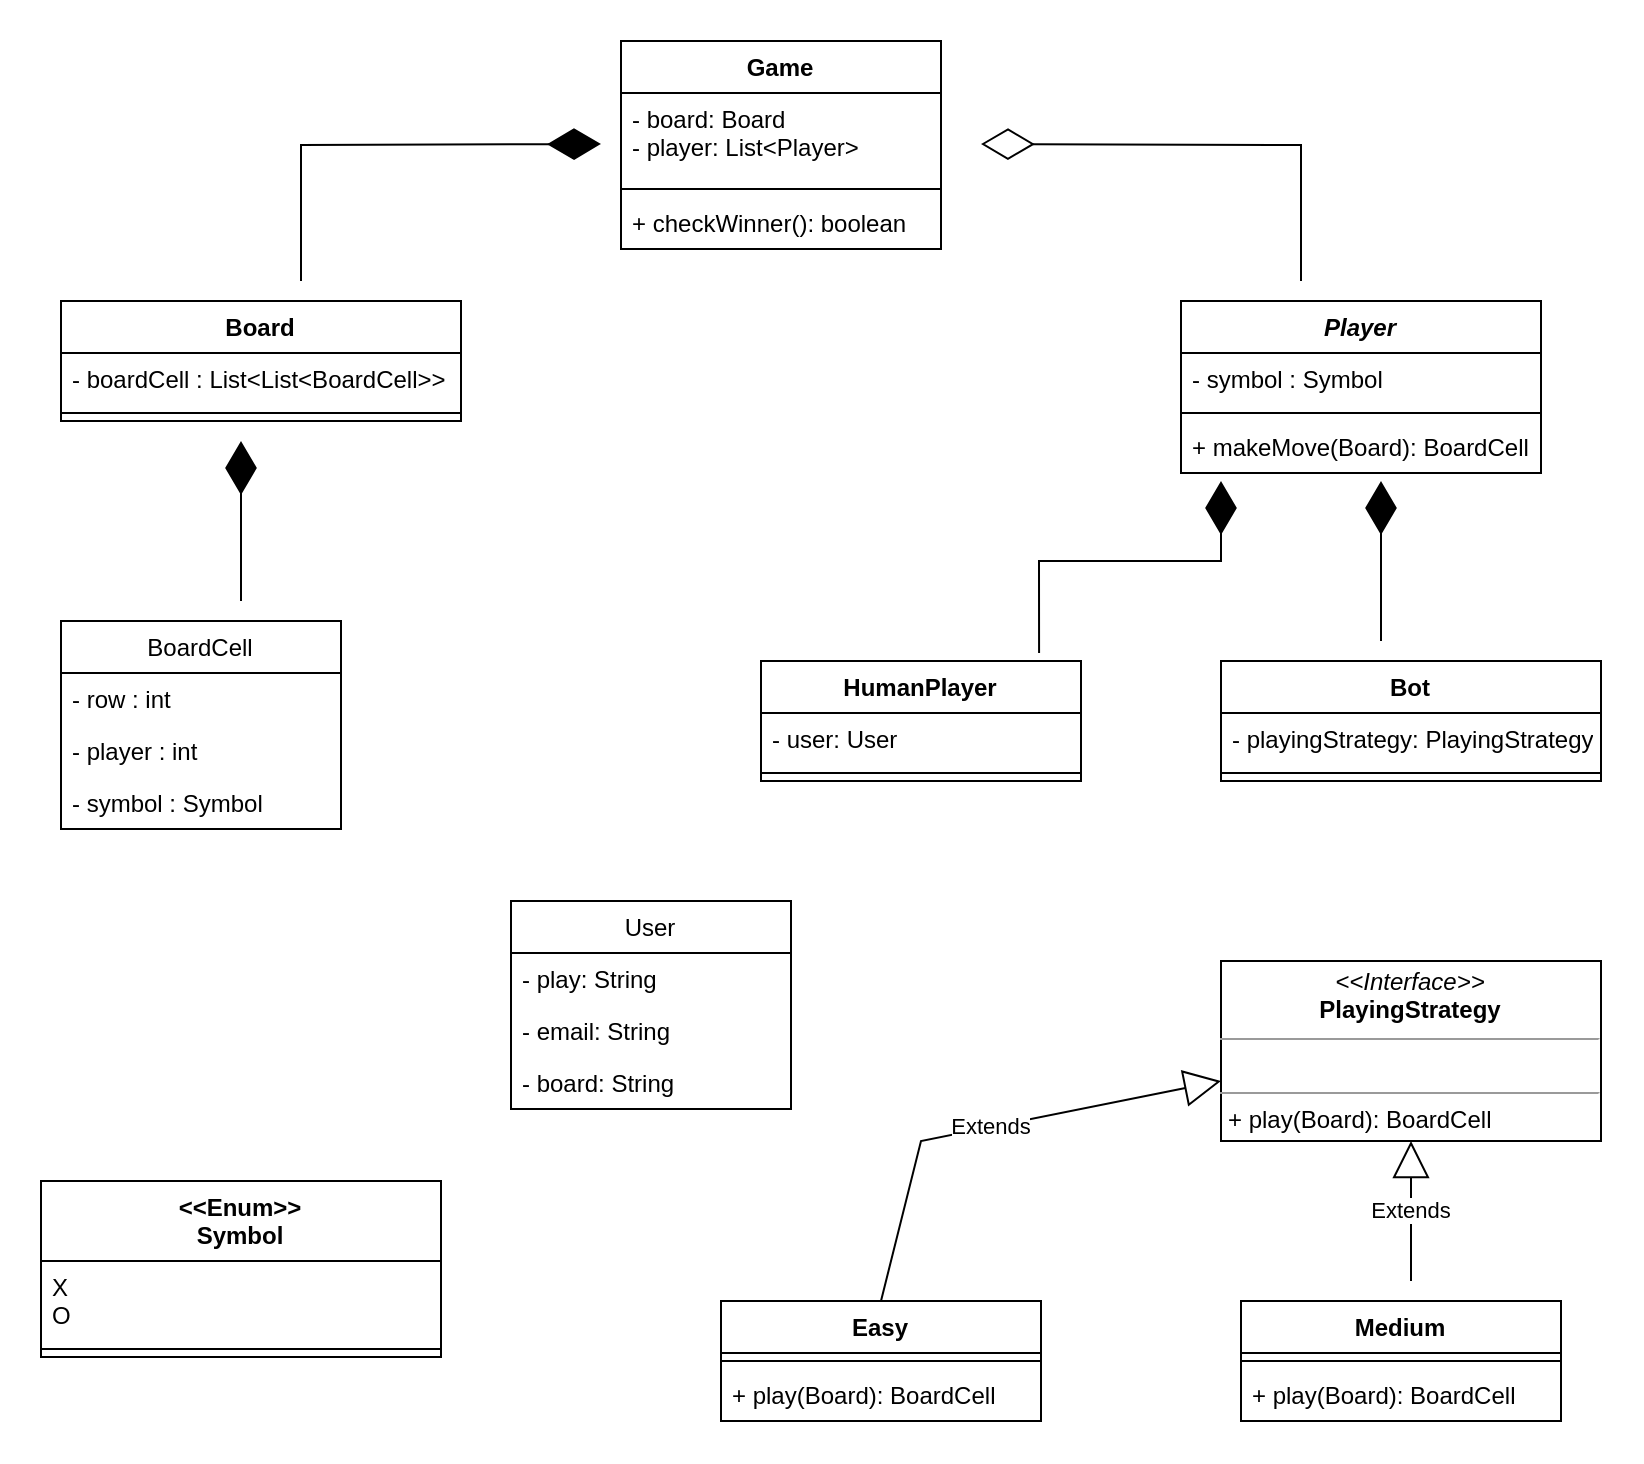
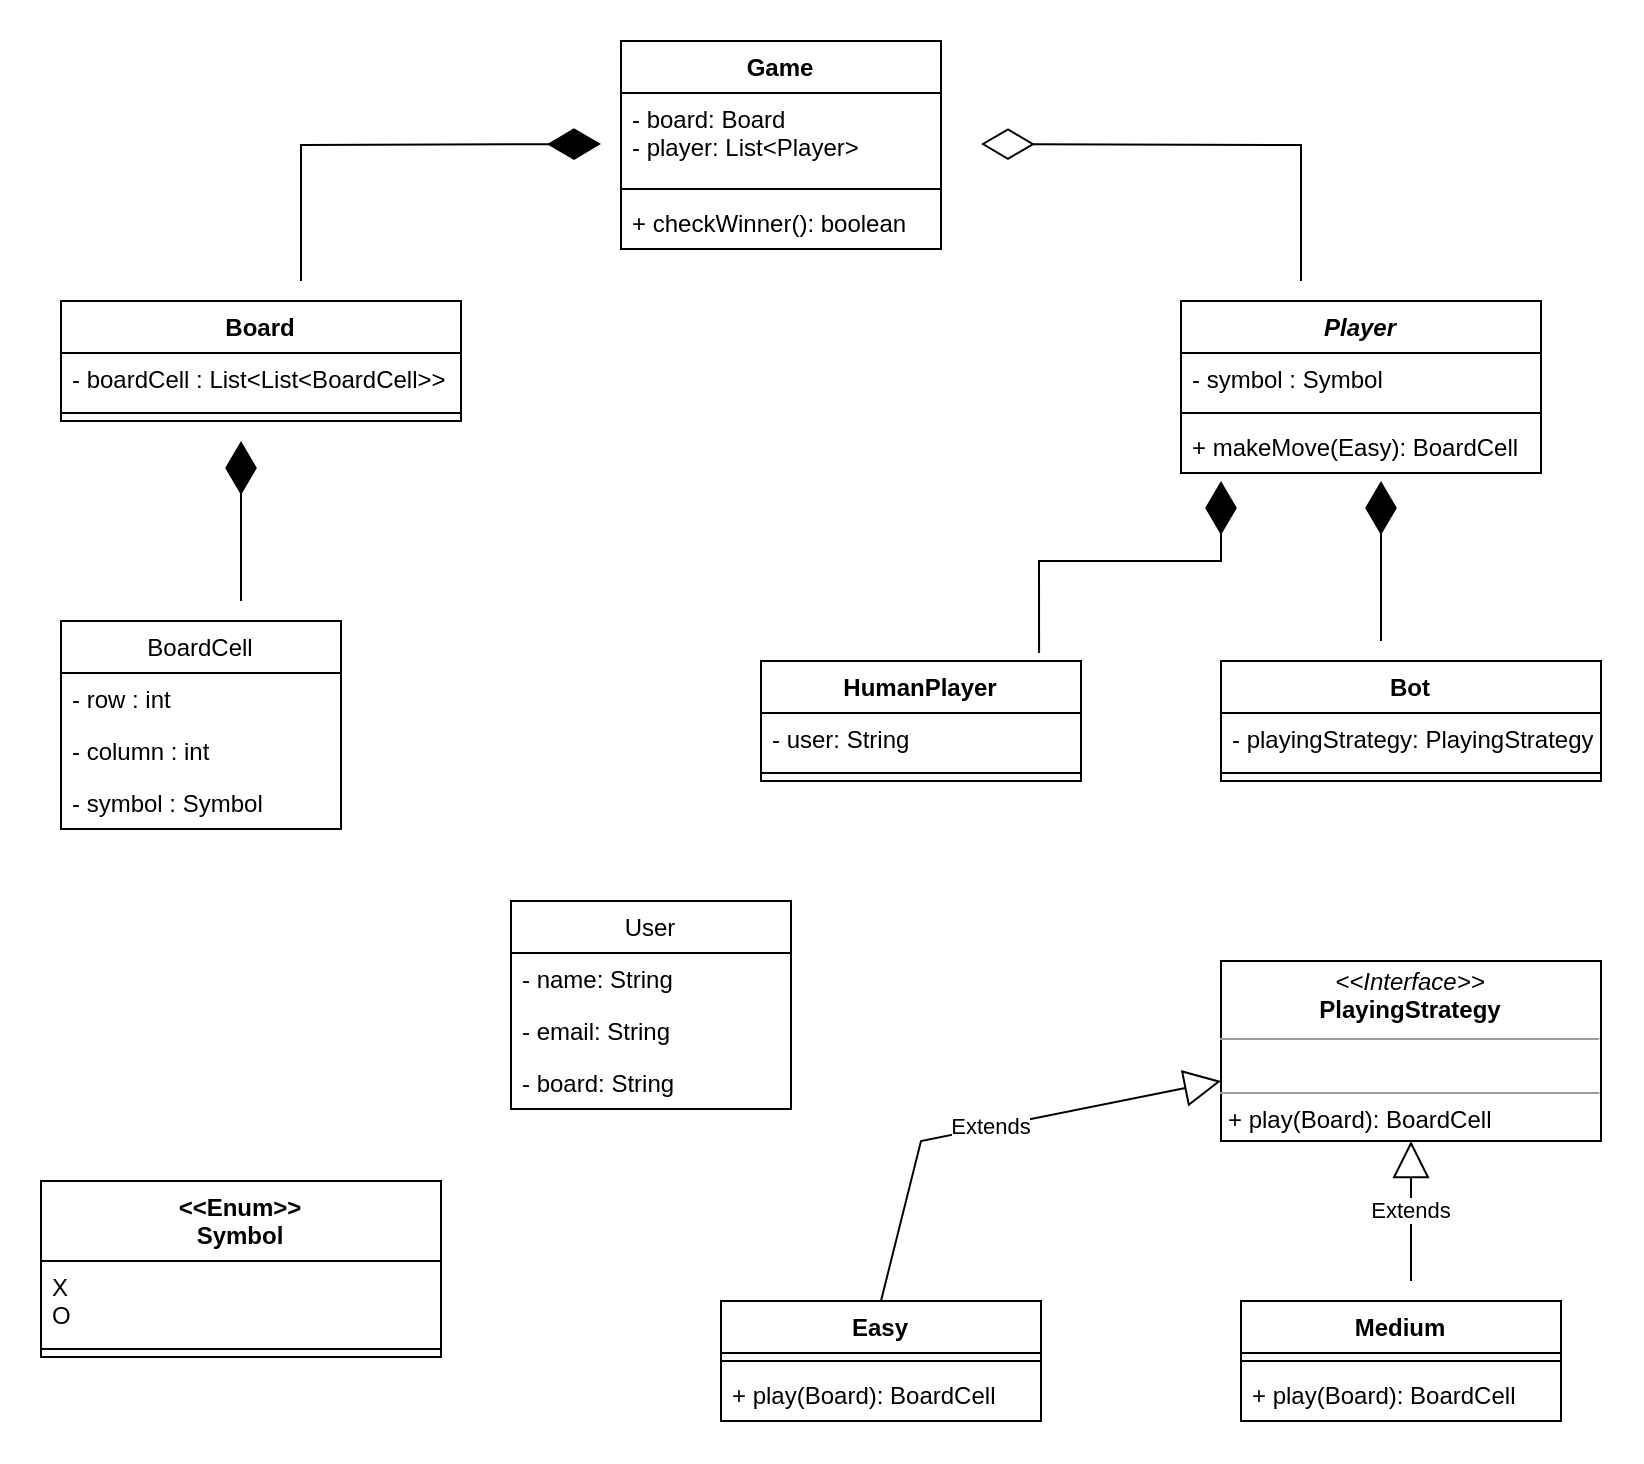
node "+ makeMove(Board): BoardCell": label "+ makeMove(Board): BoardCell" -> "+ makeMove(Easy): BoardCell"
node "- user: User": label "- user: User" -> "- user: String"
node "- player : int": label "- player : int" -> "- column : int"
node "- play: String": label "- play: String" -> "- name: String"
